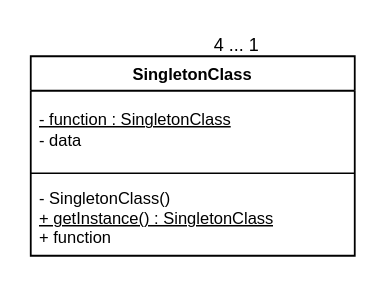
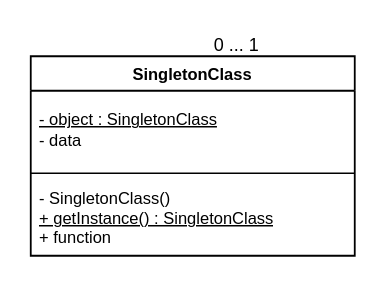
node "4 ... 1": label "4 ... 1" -> "0 ... 1"
node "- function : SingletonClass - data": label "- function : SingletonClass - data" -> "- object : SingletonClass - data"
